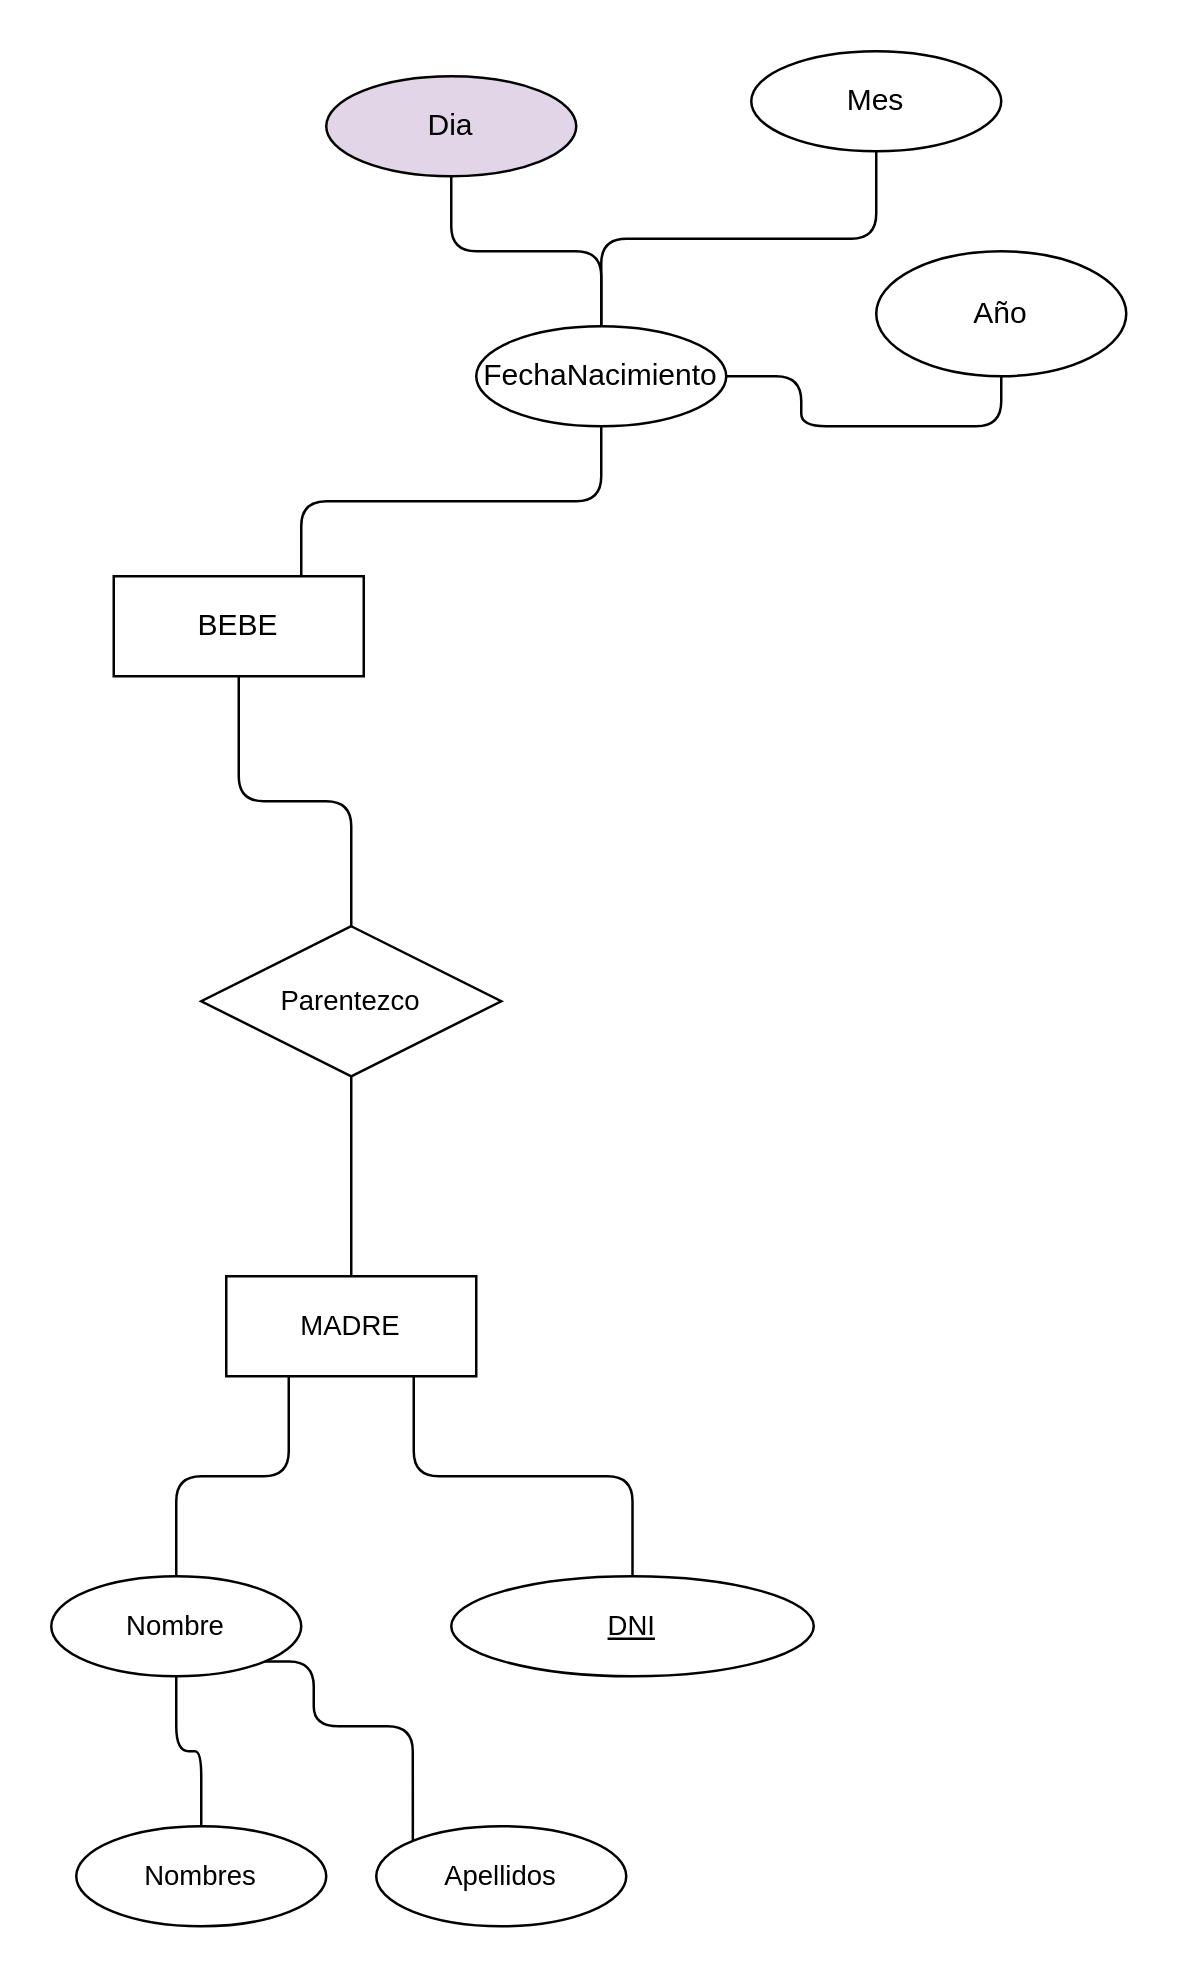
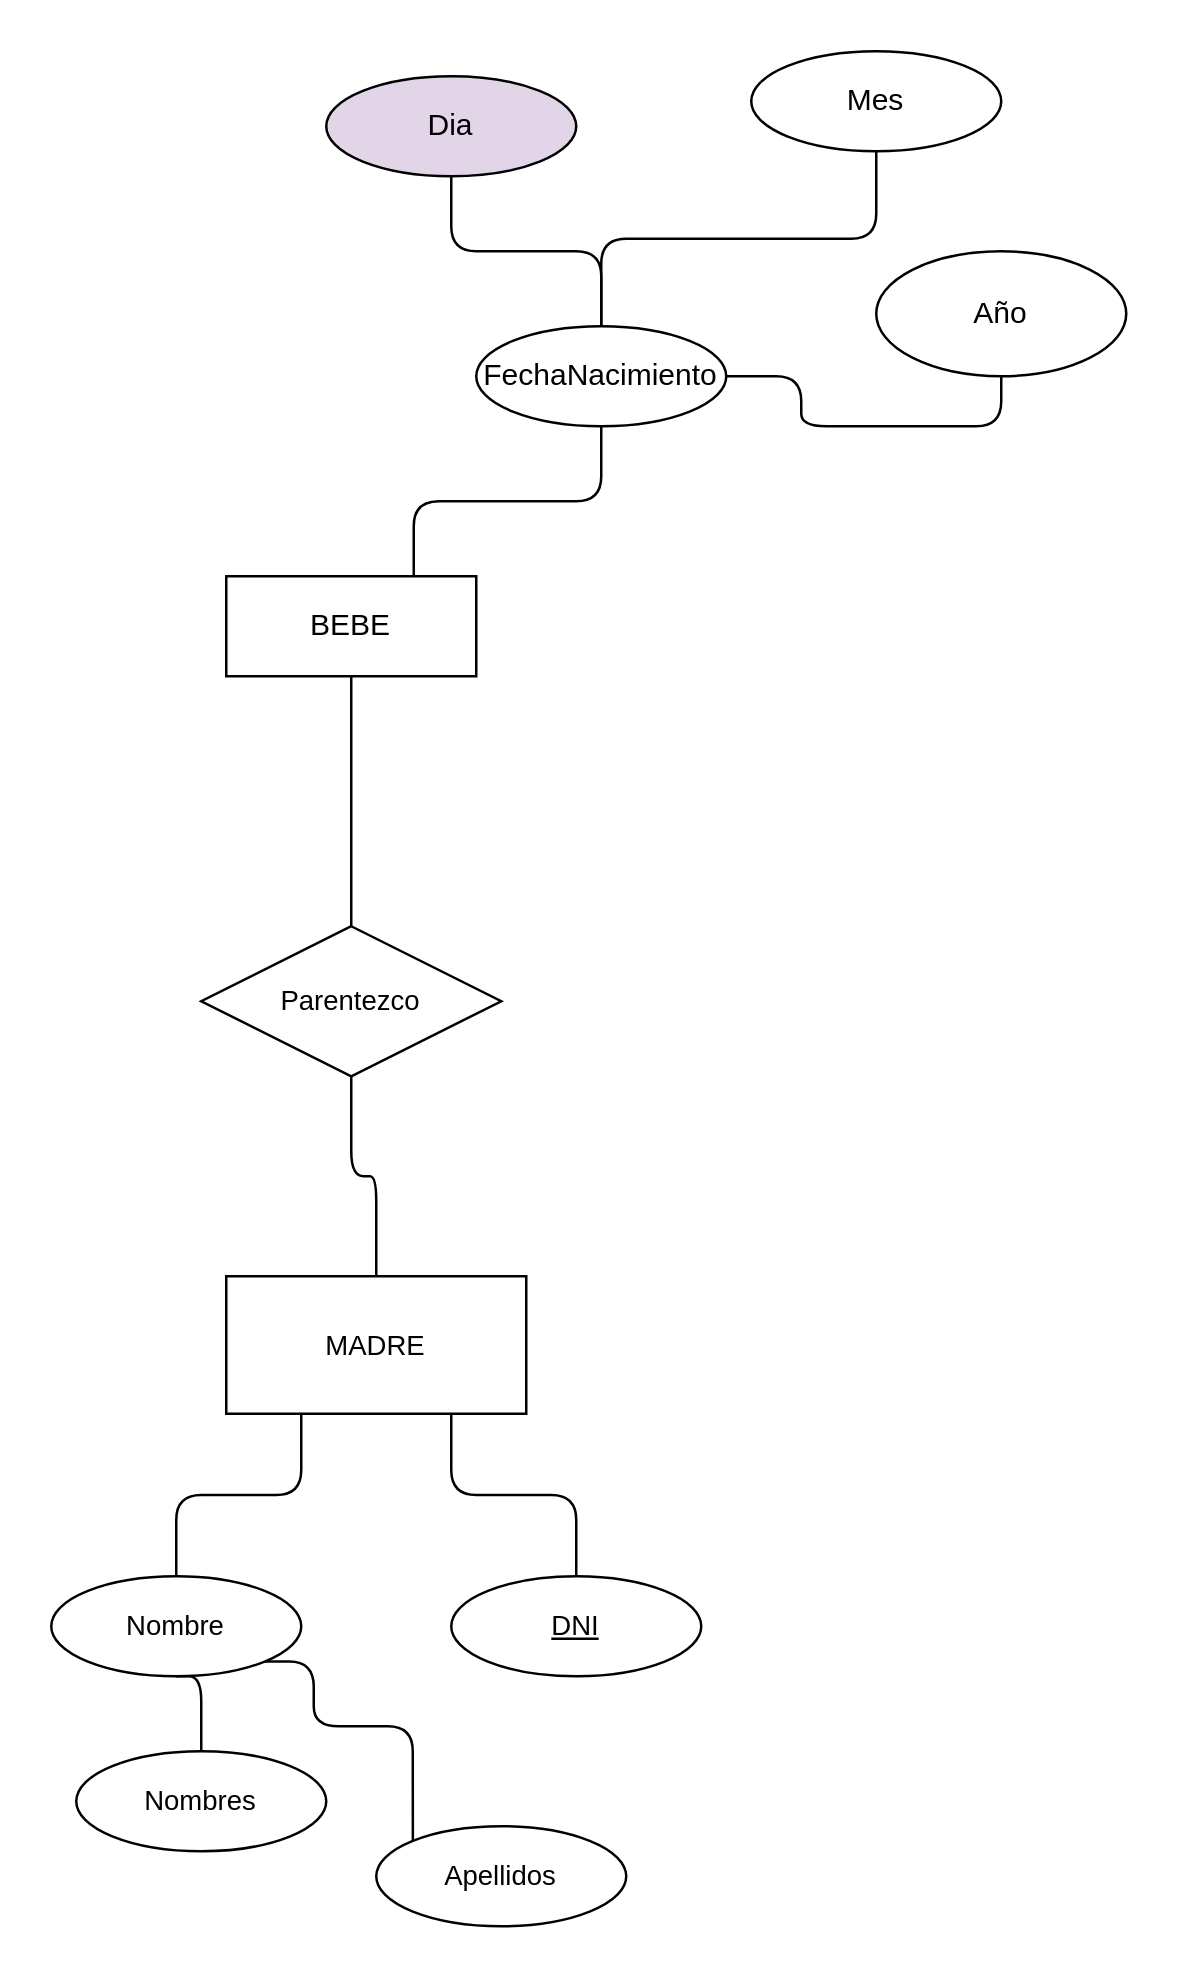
node "BEBE": moved (239, 626) -> (351, 626)
node "MADRE": size 250x100 -> 300x138
node "DNI": size 363x100 -> 250x100
node "Nombres": moved (201, 1876) -> (201, 1801)
